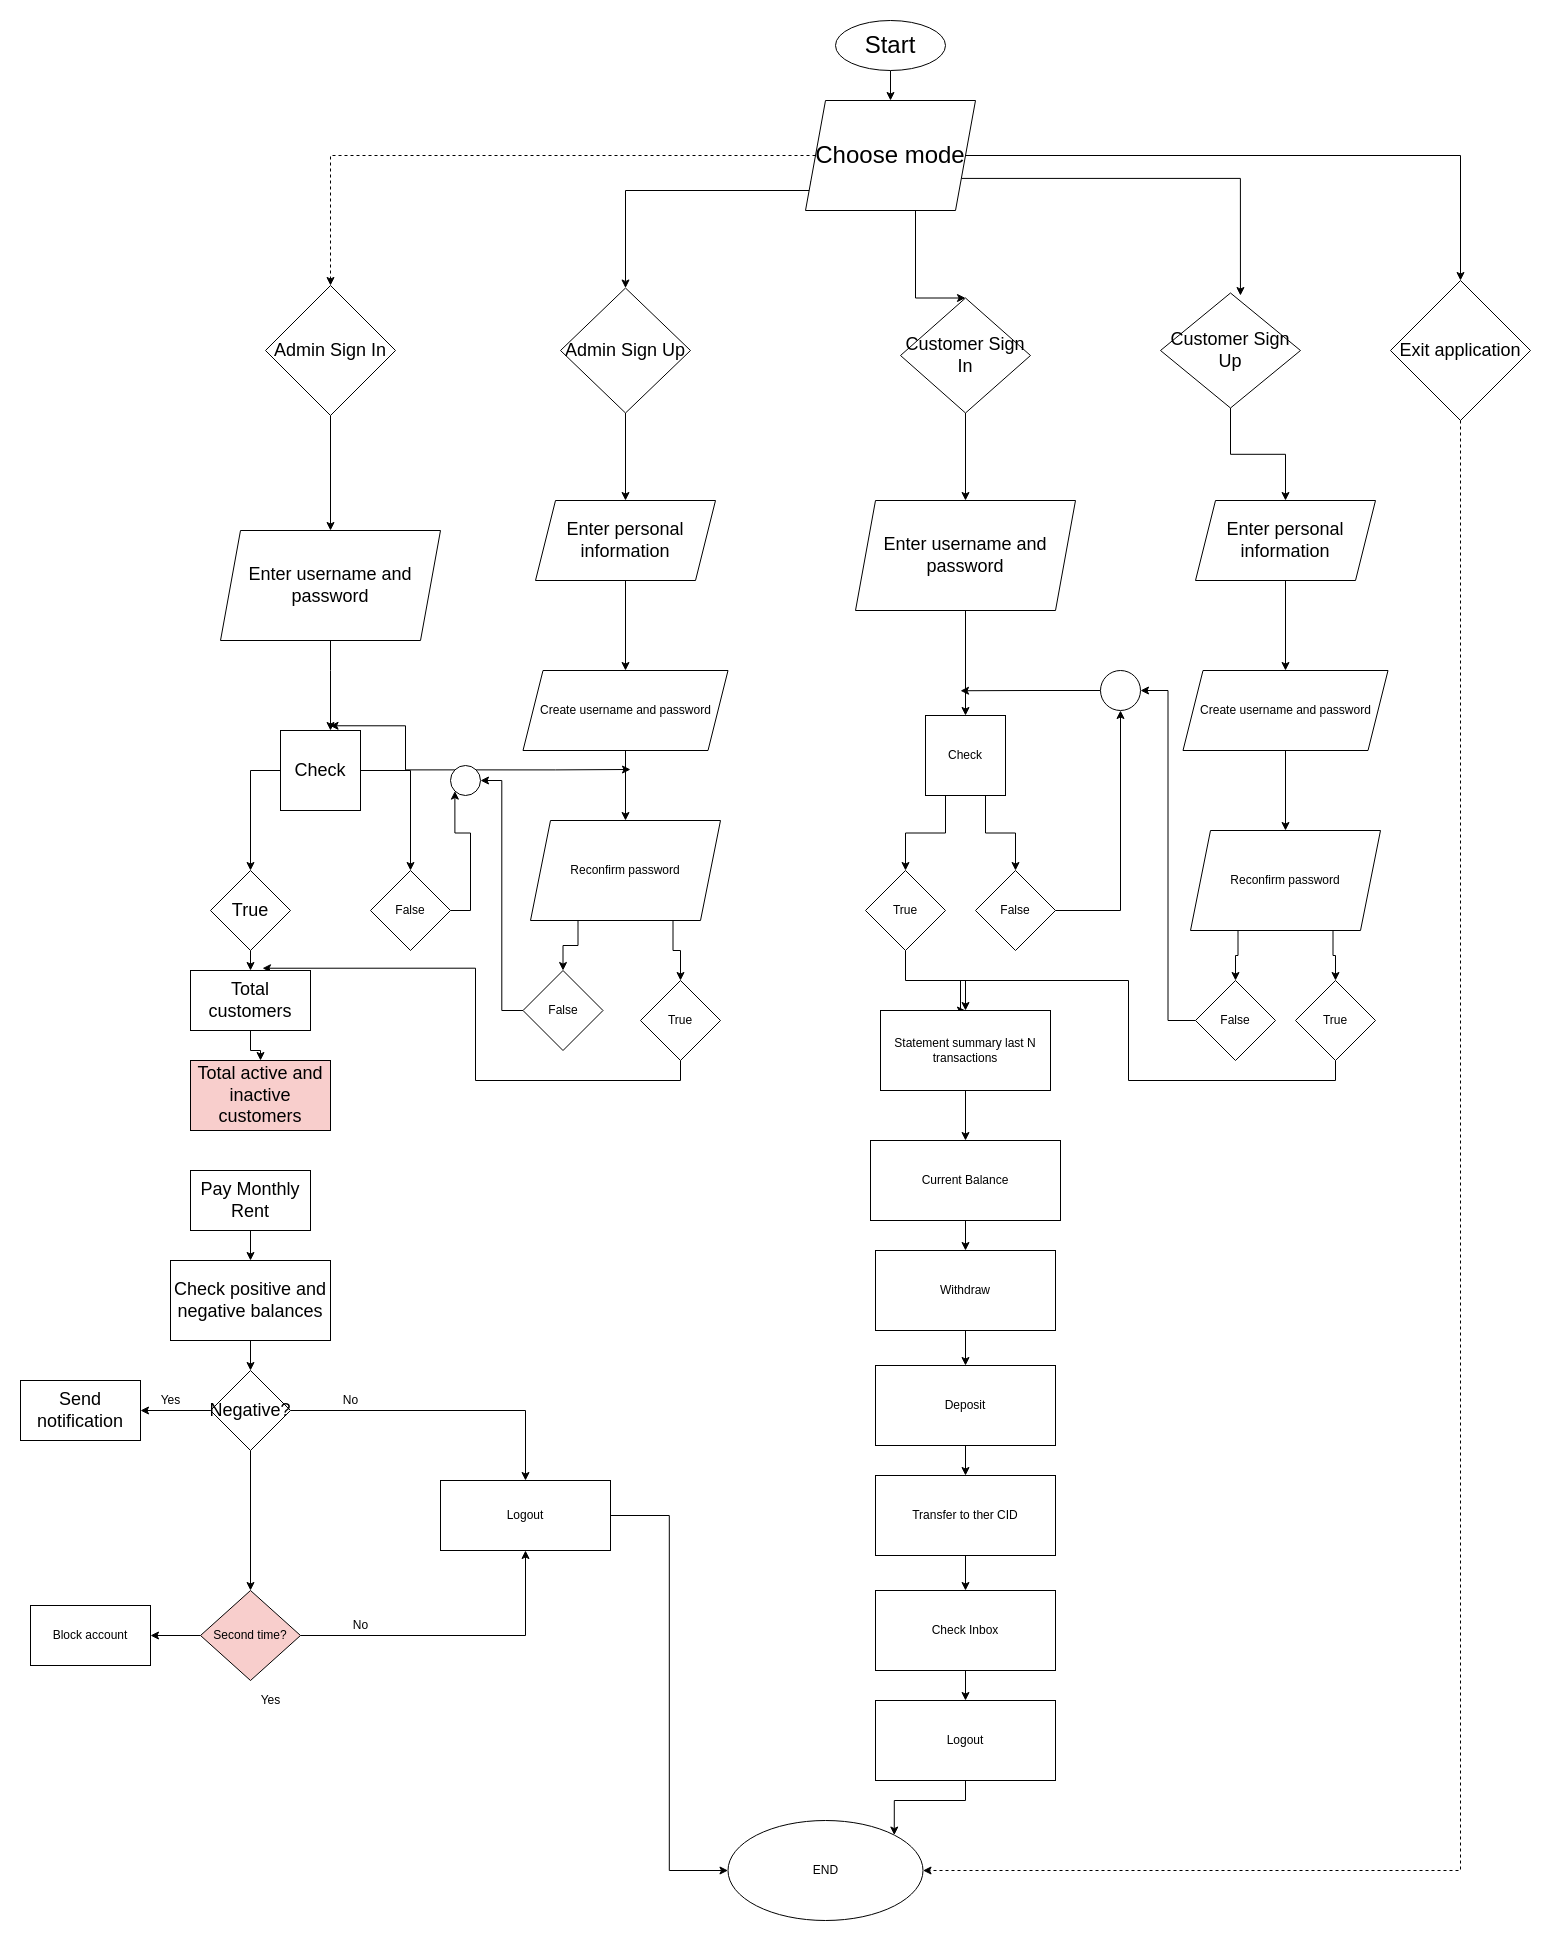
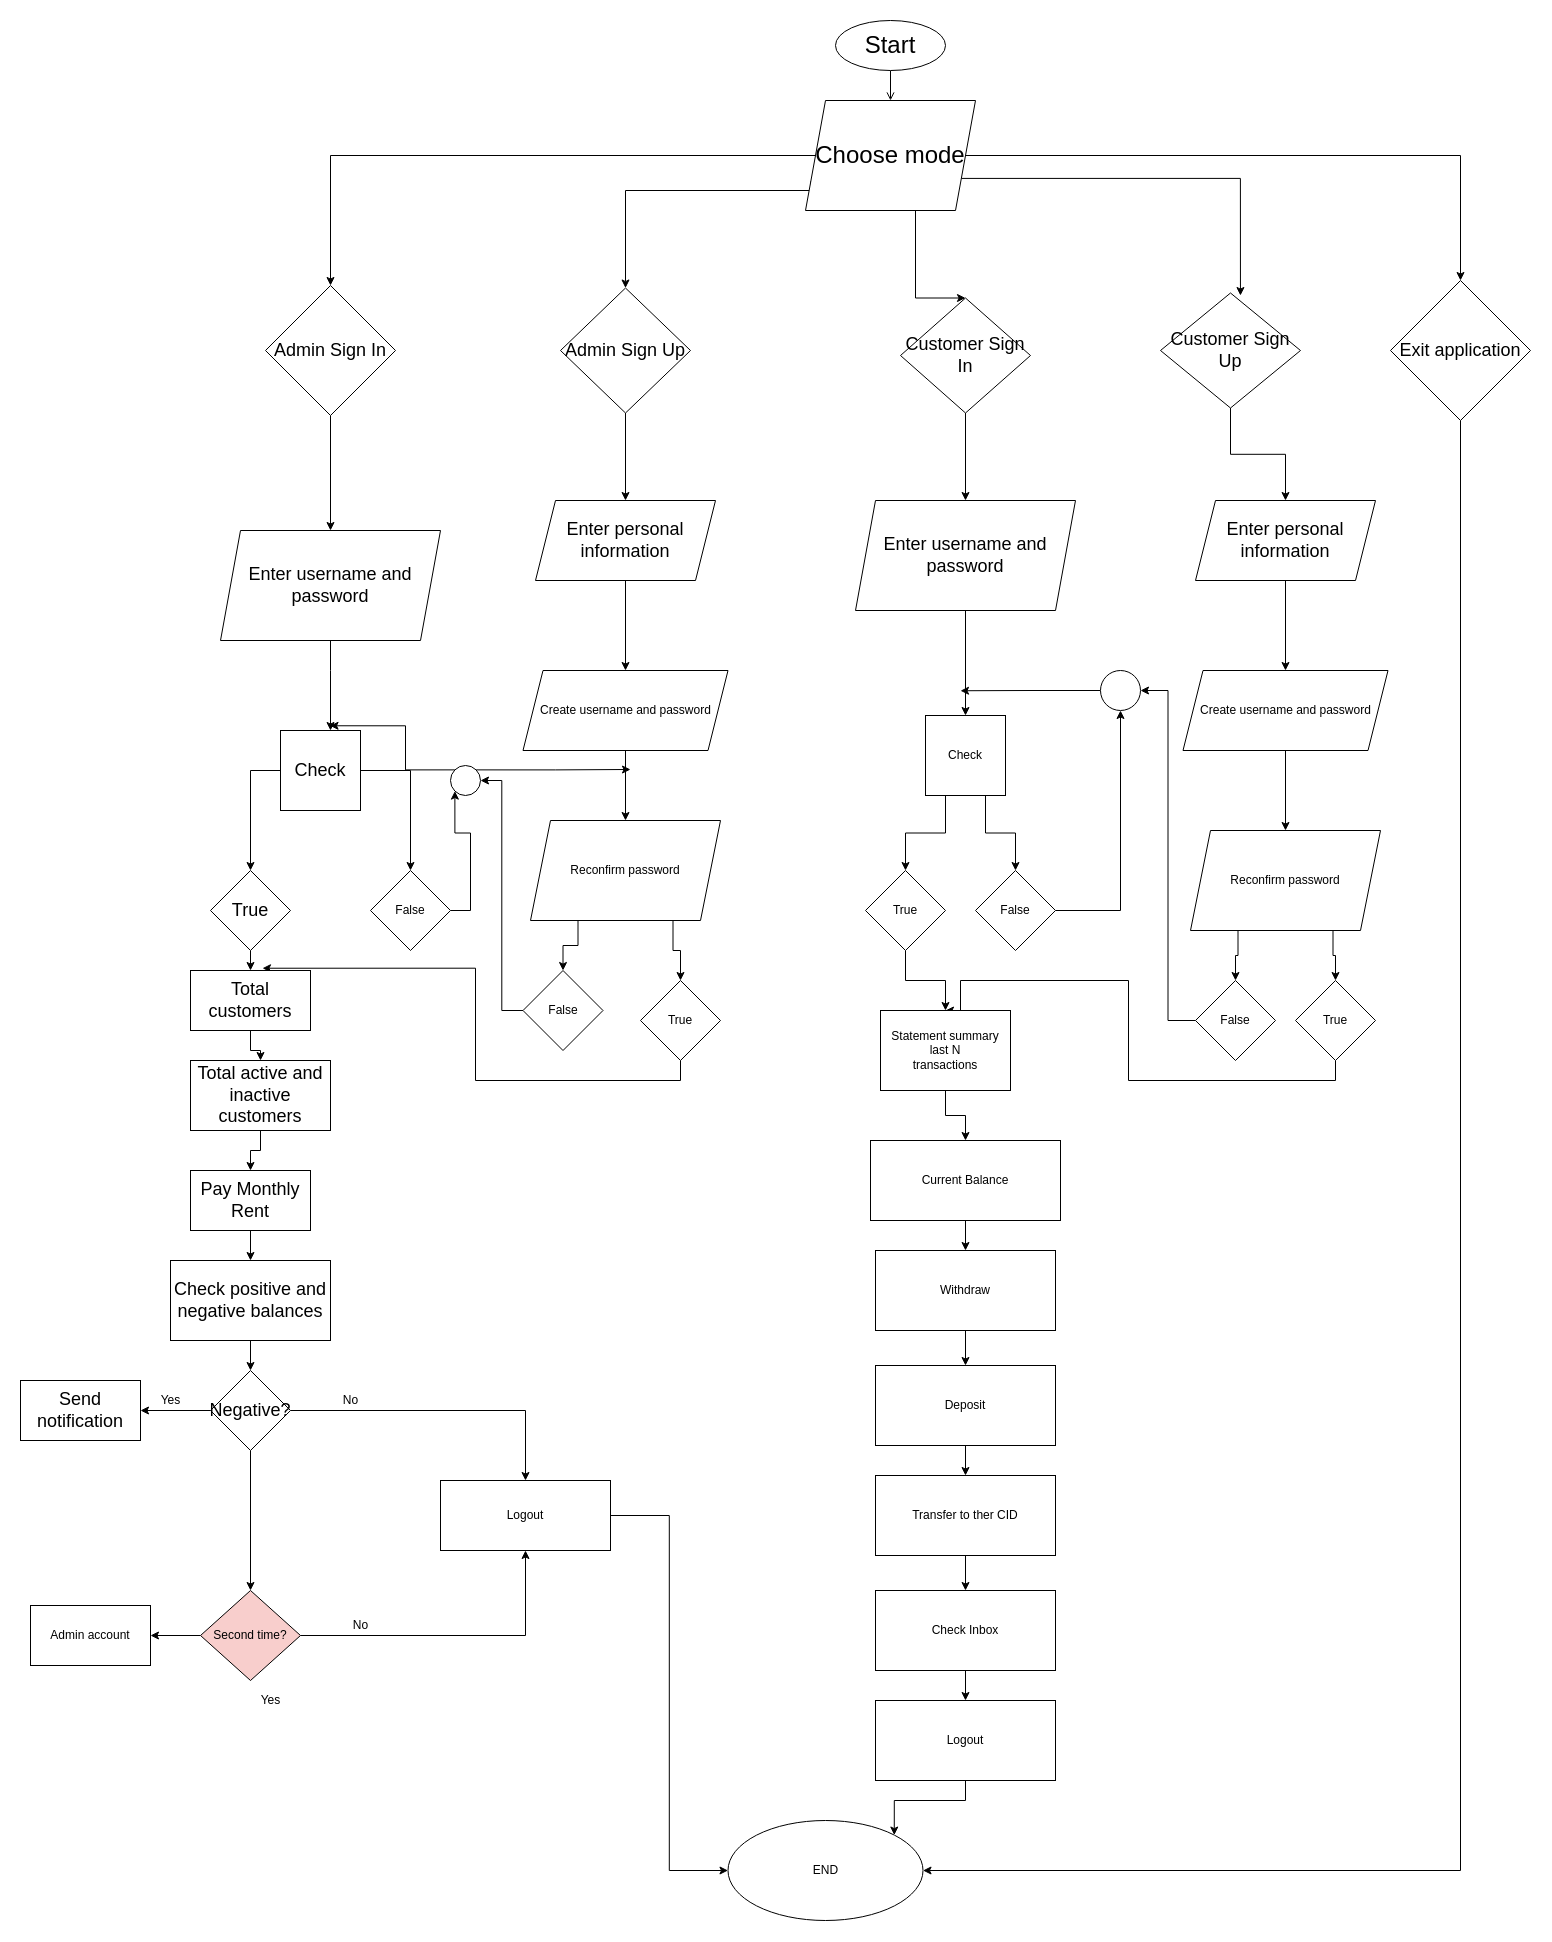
edge "Start" -> "Choose mode": arrowhead classic -> open
edge "Choose mode" -> "Admin Sign In": style dashed -> solid
node "Statement summary last N transactions": size 170x80 -> 130x80
node "Total active and inactive customers": fillcolor #f8cecc -> #ffffff
edge "Total active and inactive customers" -> "Pay Monthly Rent": added
edge "Exit application" -> "END": style dashed -> solid
node "Block account": label "Block account" -> "Admin account"
